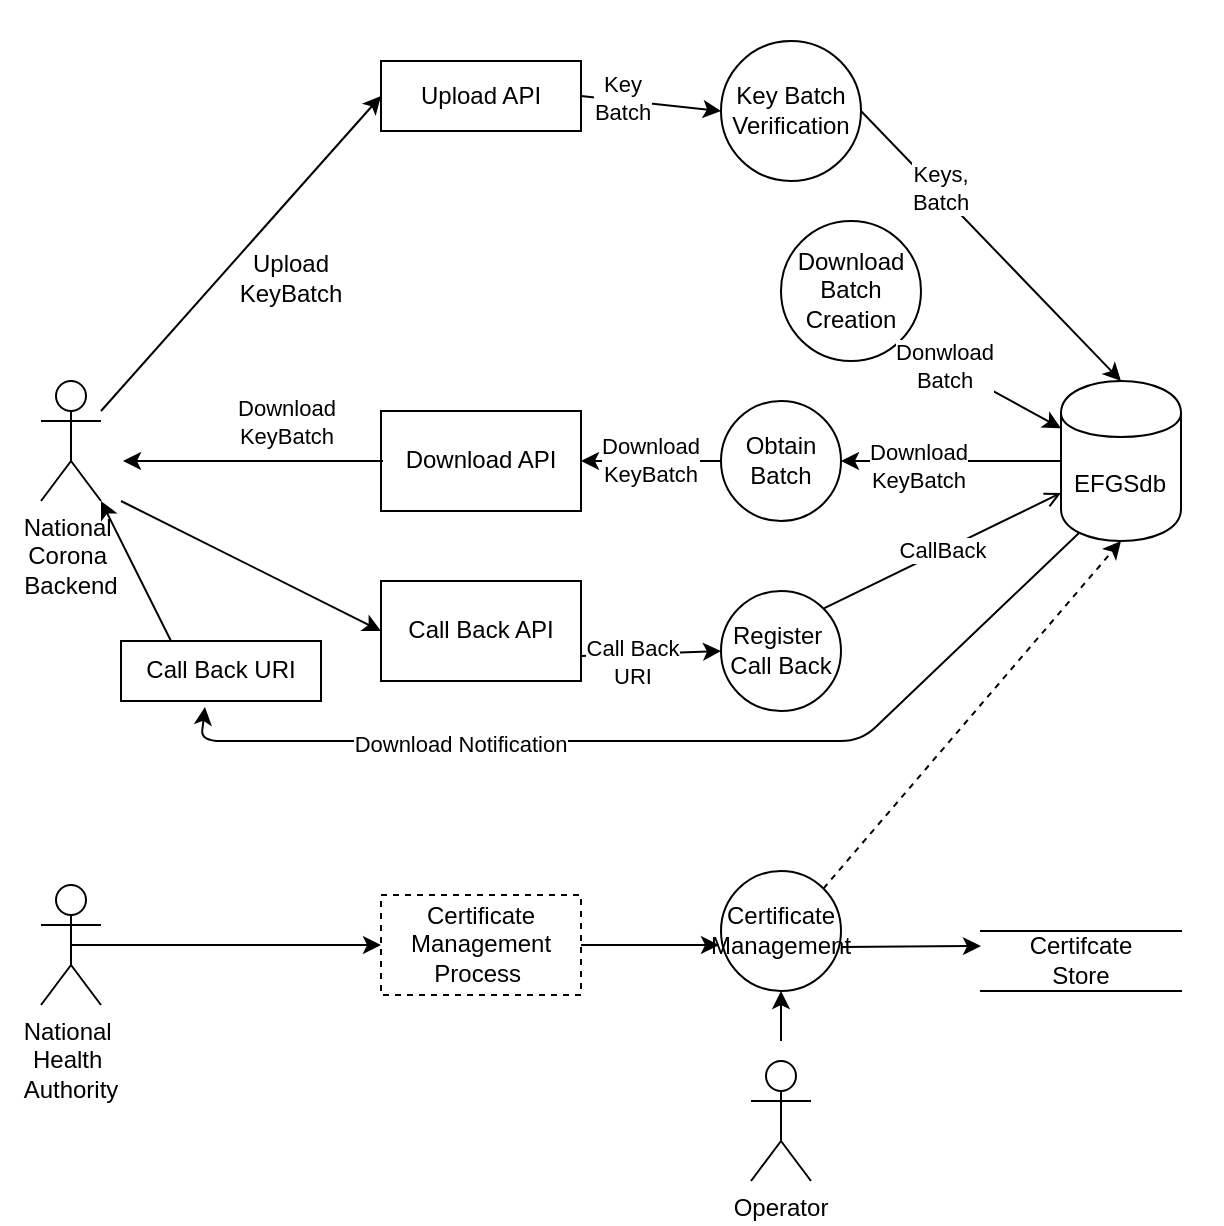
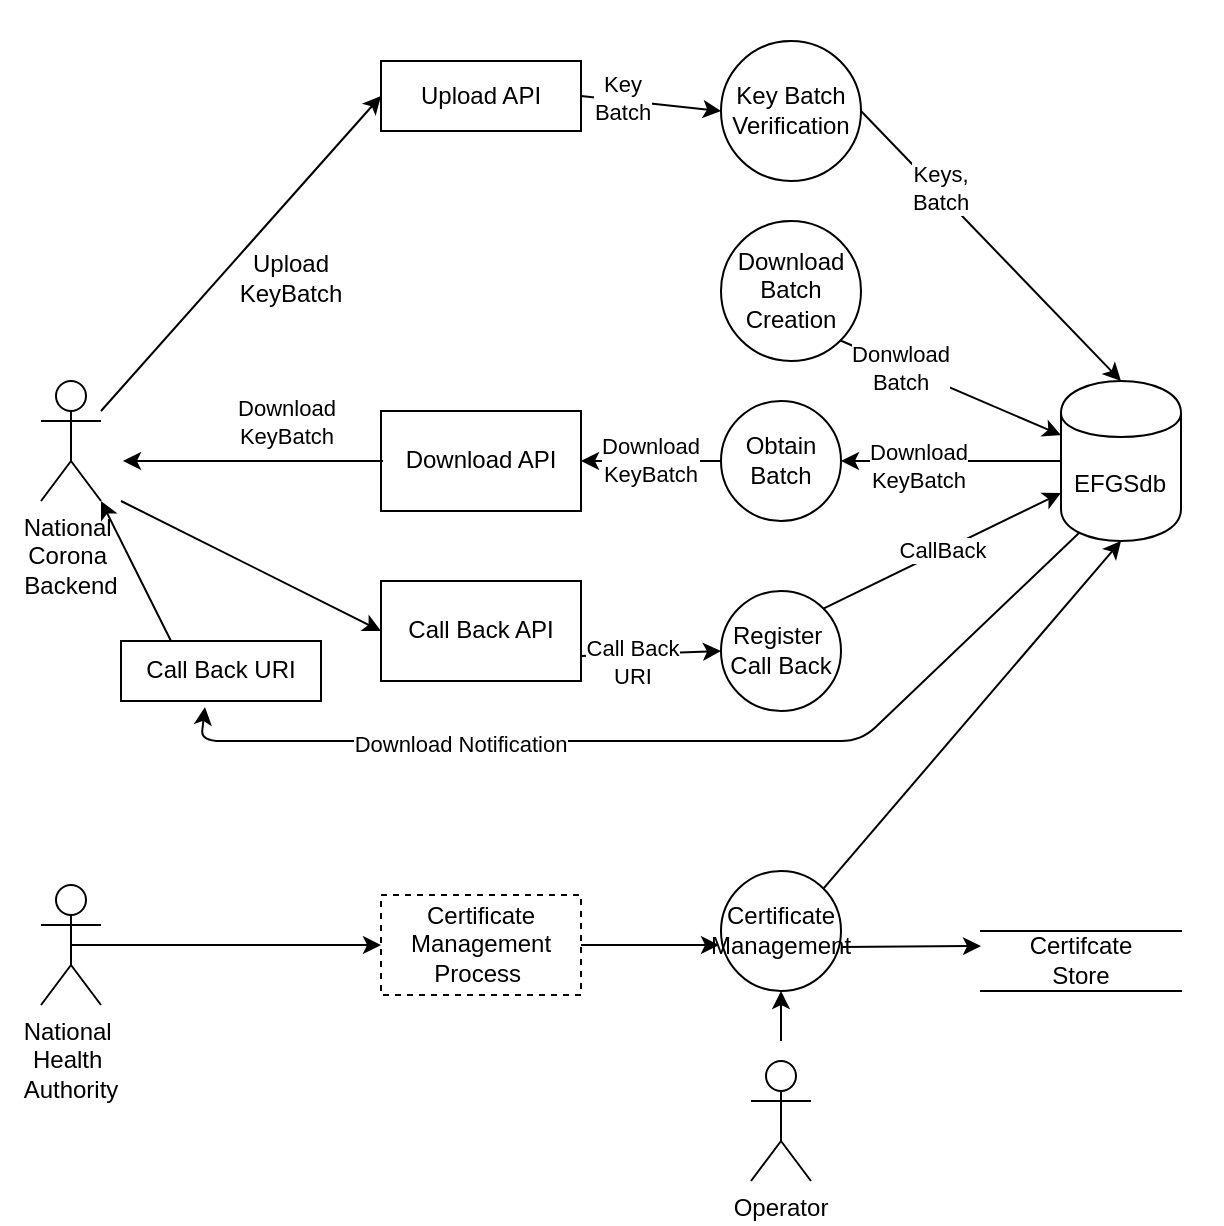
node "Download Batch Creation": moved (851, 291) -> (791, 291)
edge "Register Call Back" -> "EFGSdb": arrowhead open -> classic
edge "Certificate Management" -> "EFGSdb": style dashed -> solid
